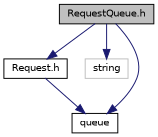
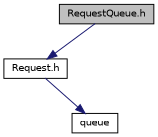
edge "RequestQueue.h" -> "queue": removed
node "string": removed
